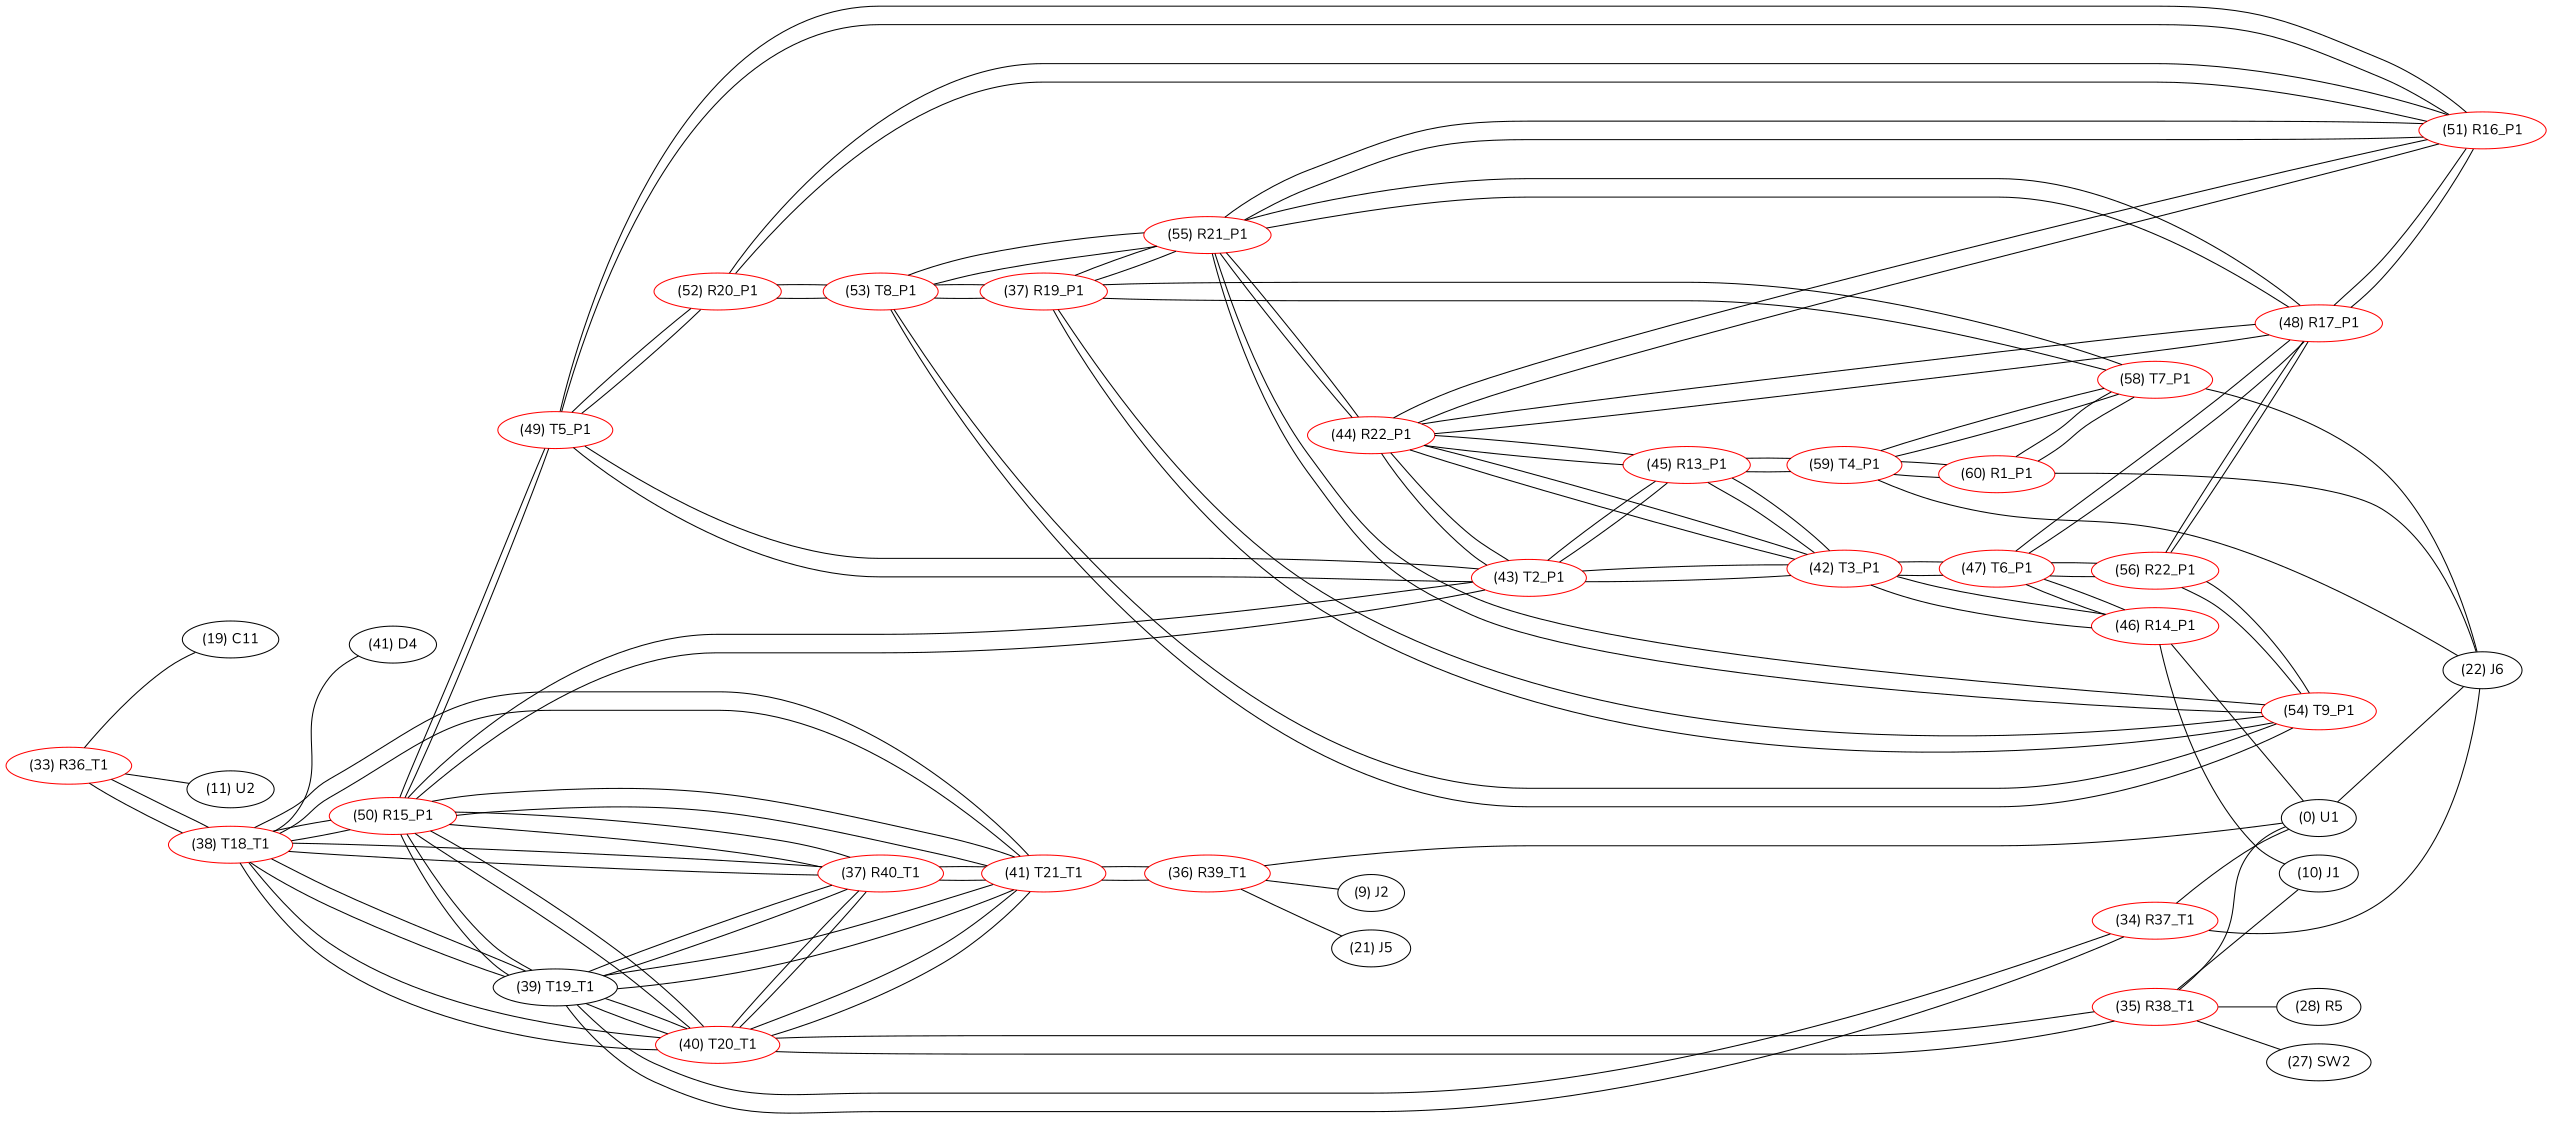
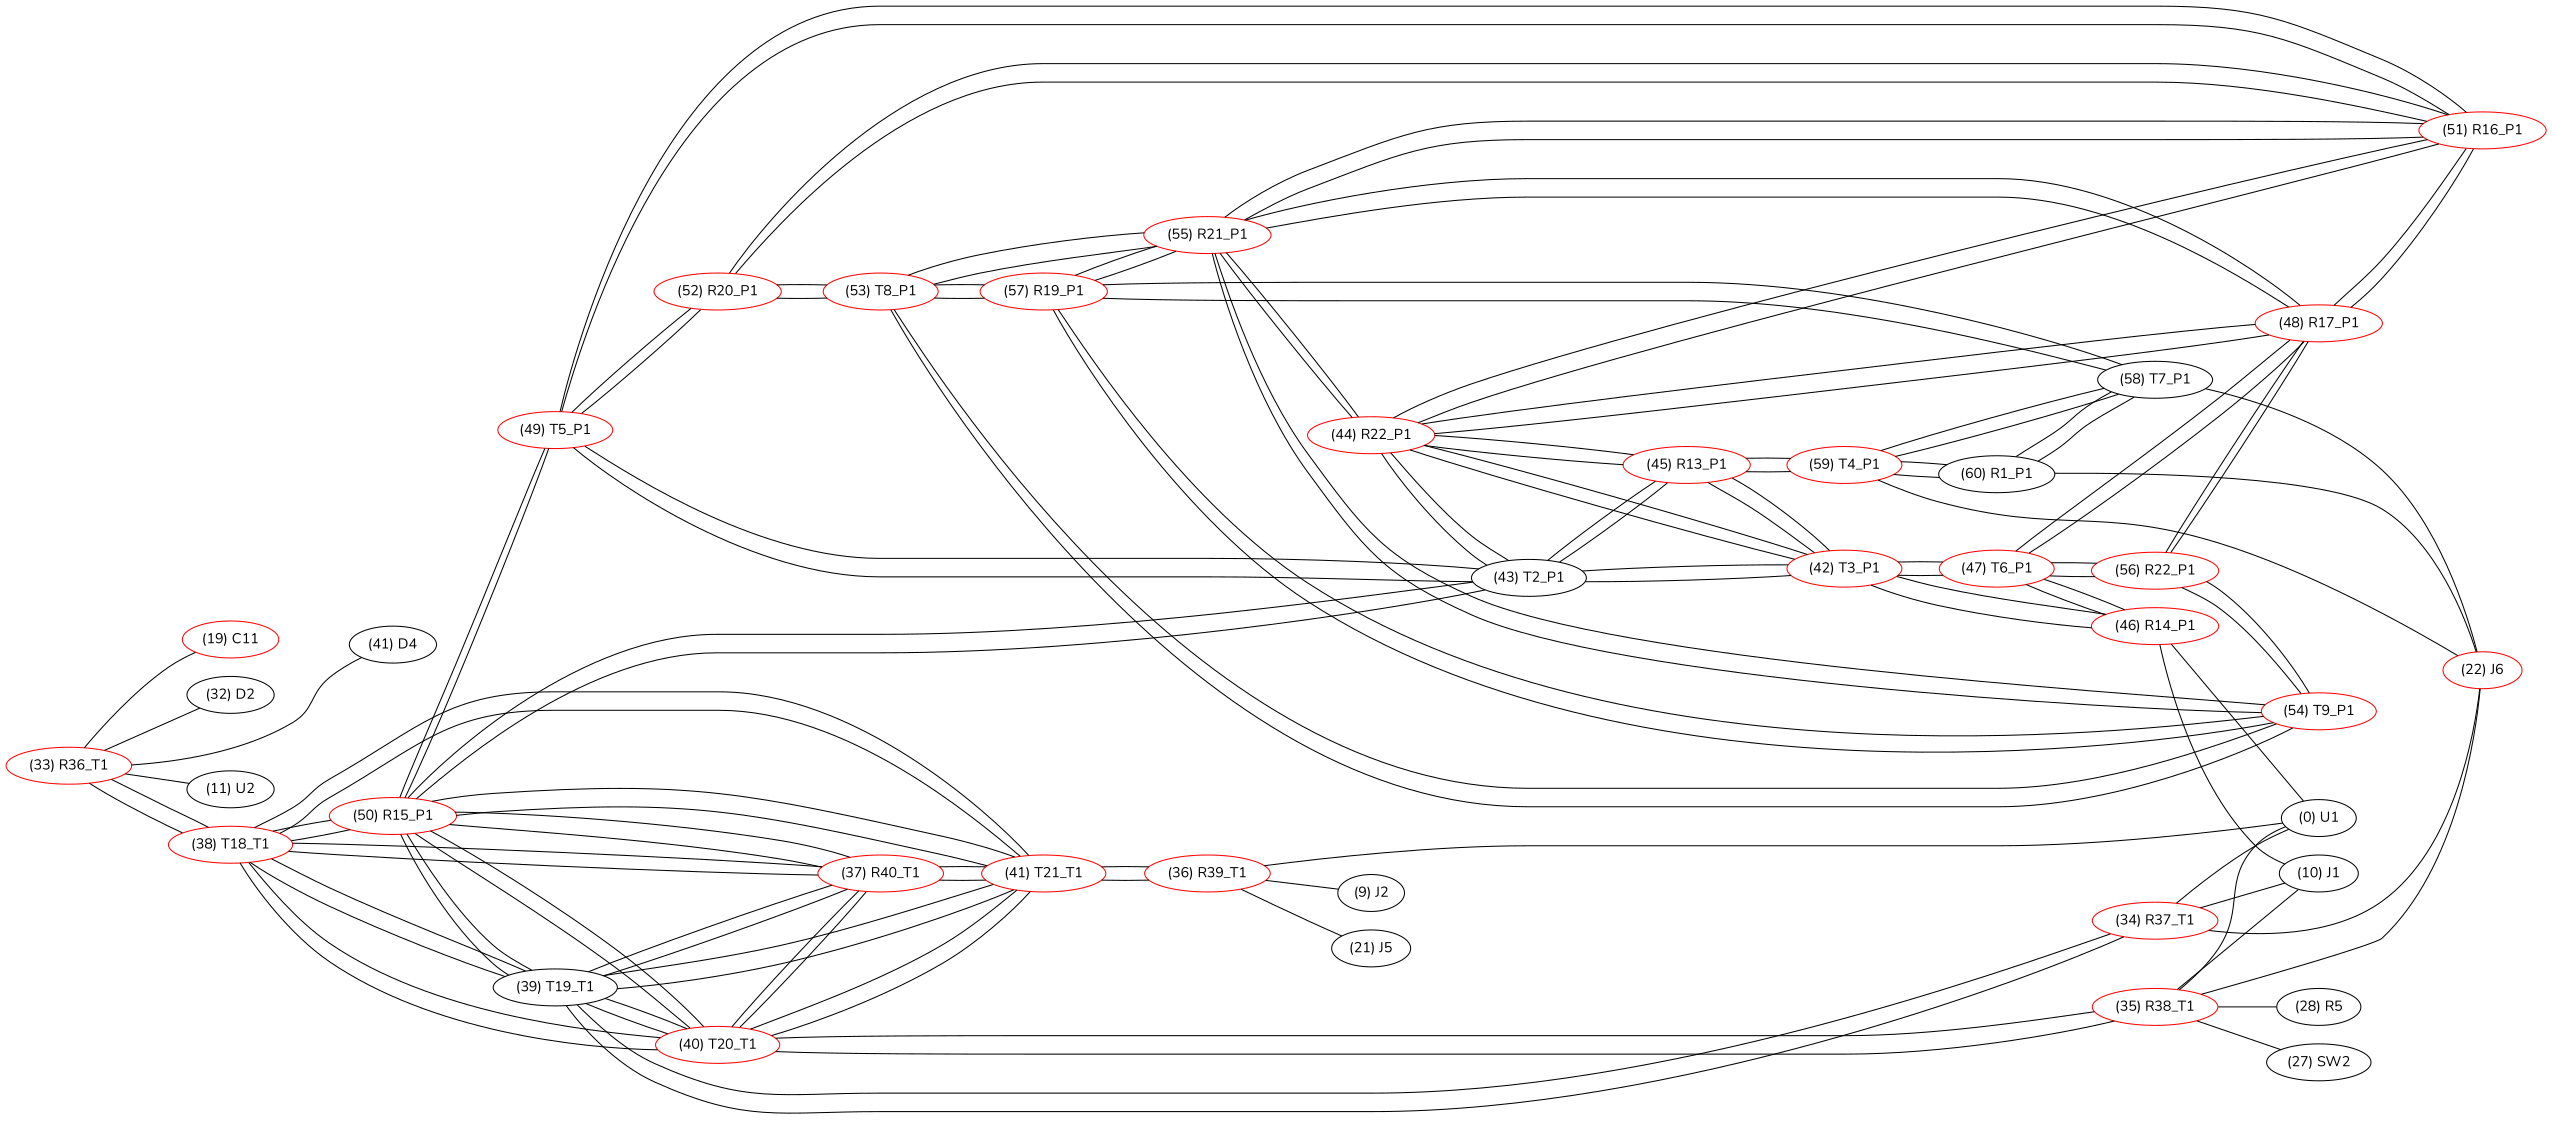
node "(37) R19_P1": label "(37) R19_P1" -> "(57) R19_P1"
node "(58) T7_P1": color red -> black
node "(60) R1_P1": color red -> black
node "(43) T2_P1": color red -> black
node "(19) C11": color black -> red
node "(22) J6": color black -> red
node "(32) D2": added
edge "(41) D4" -- "(38) T18_T1": now "(41) D4" -- "(33) R36_T1"
edge "(22) J6" -- "(0) U1": now "(22) J6" -- "(35) R38_T1"
edge "(10) J1" -- "(34) R37_T1": added
